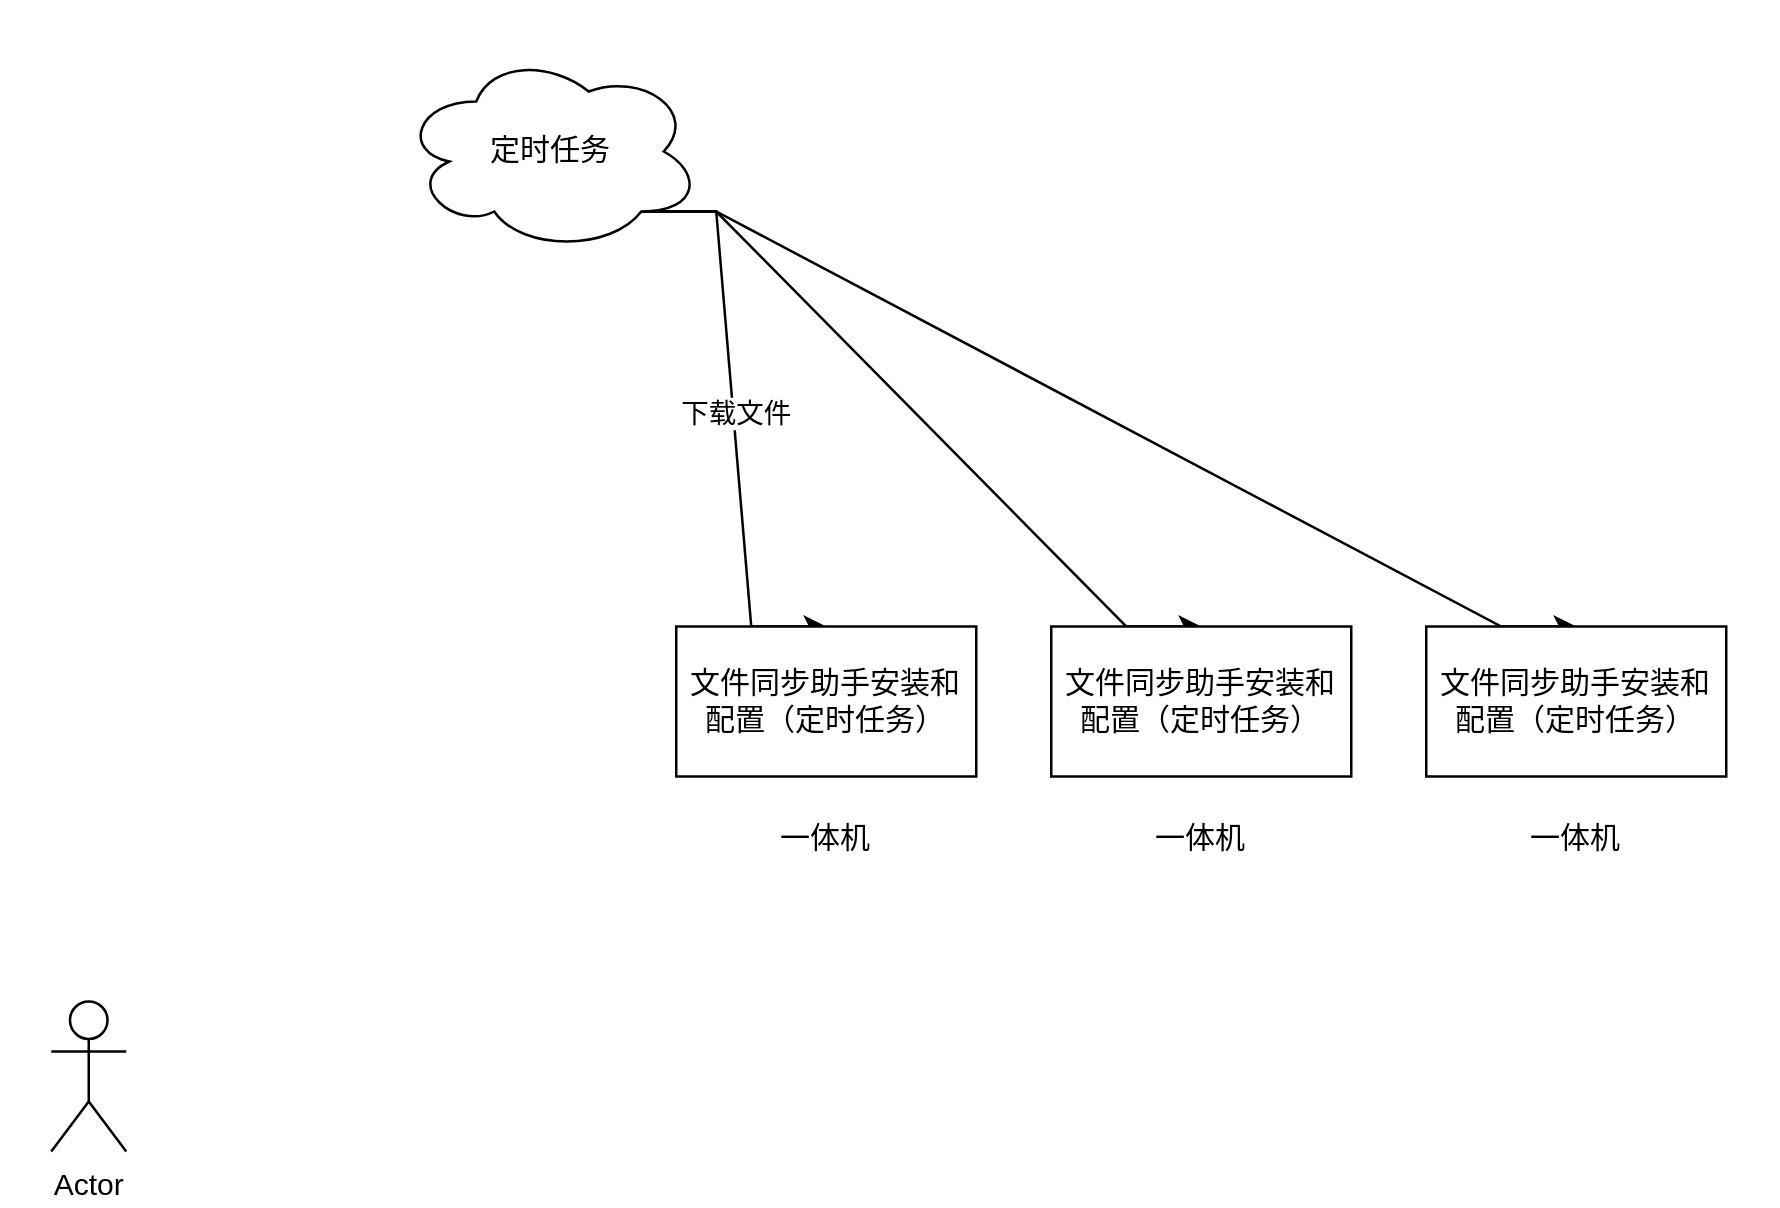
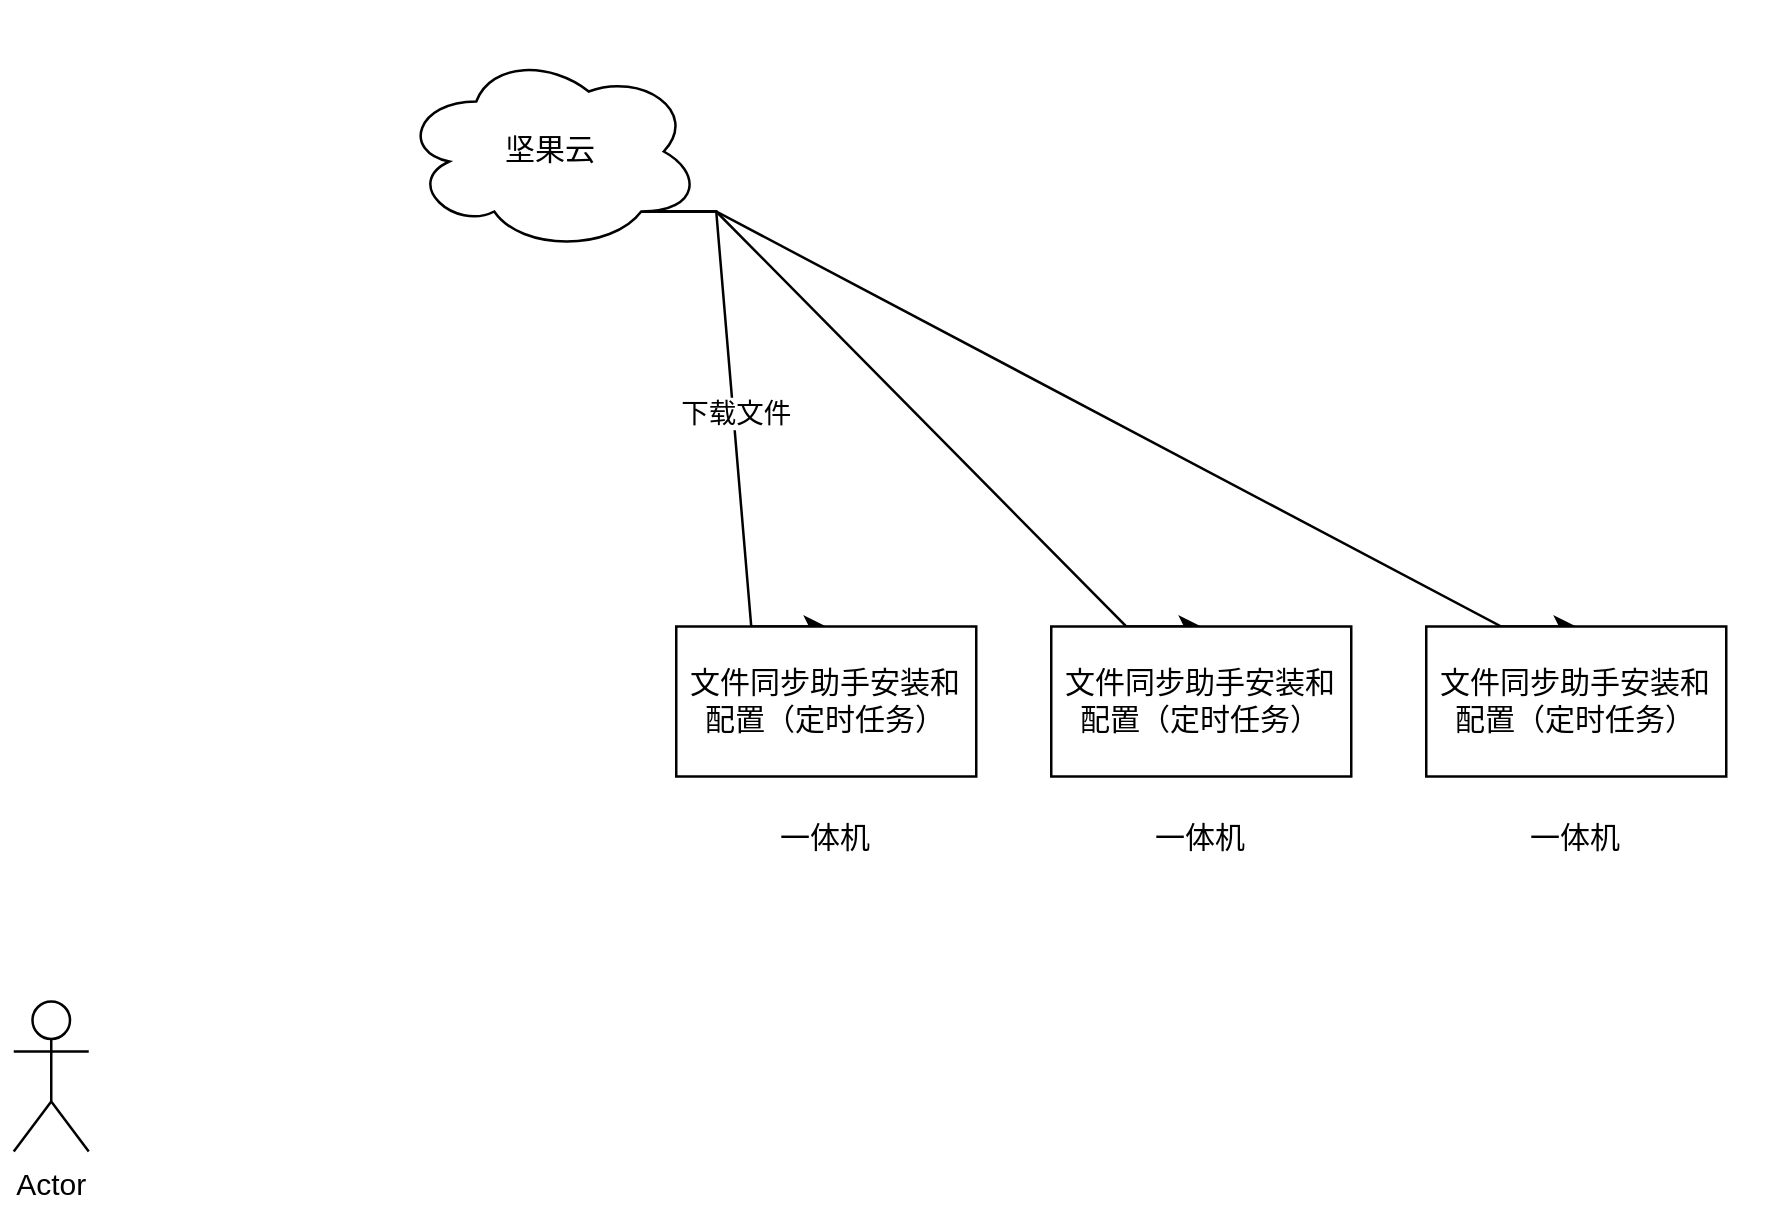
node "定时任务": label "定时任务" -> "坚果云"
node "Actor": moved (89, 1076) -> (51, 1076)
